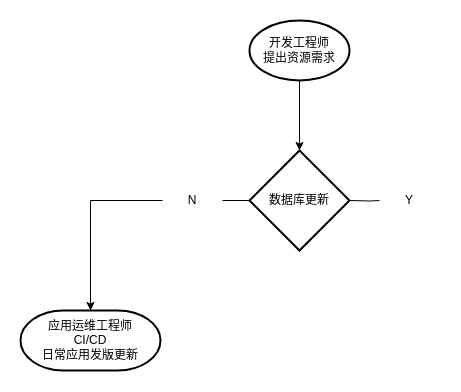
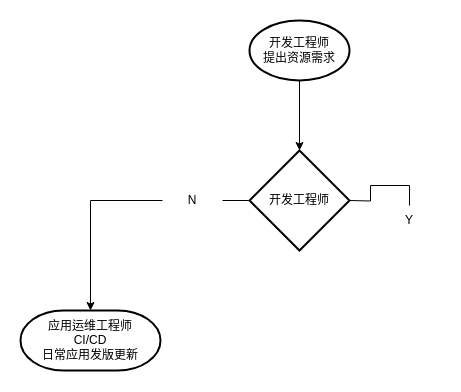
node "数据库更新": label "数据库更新" -> "开发工程师"
node "Y": moved (410, 201) -> (410, 221)
